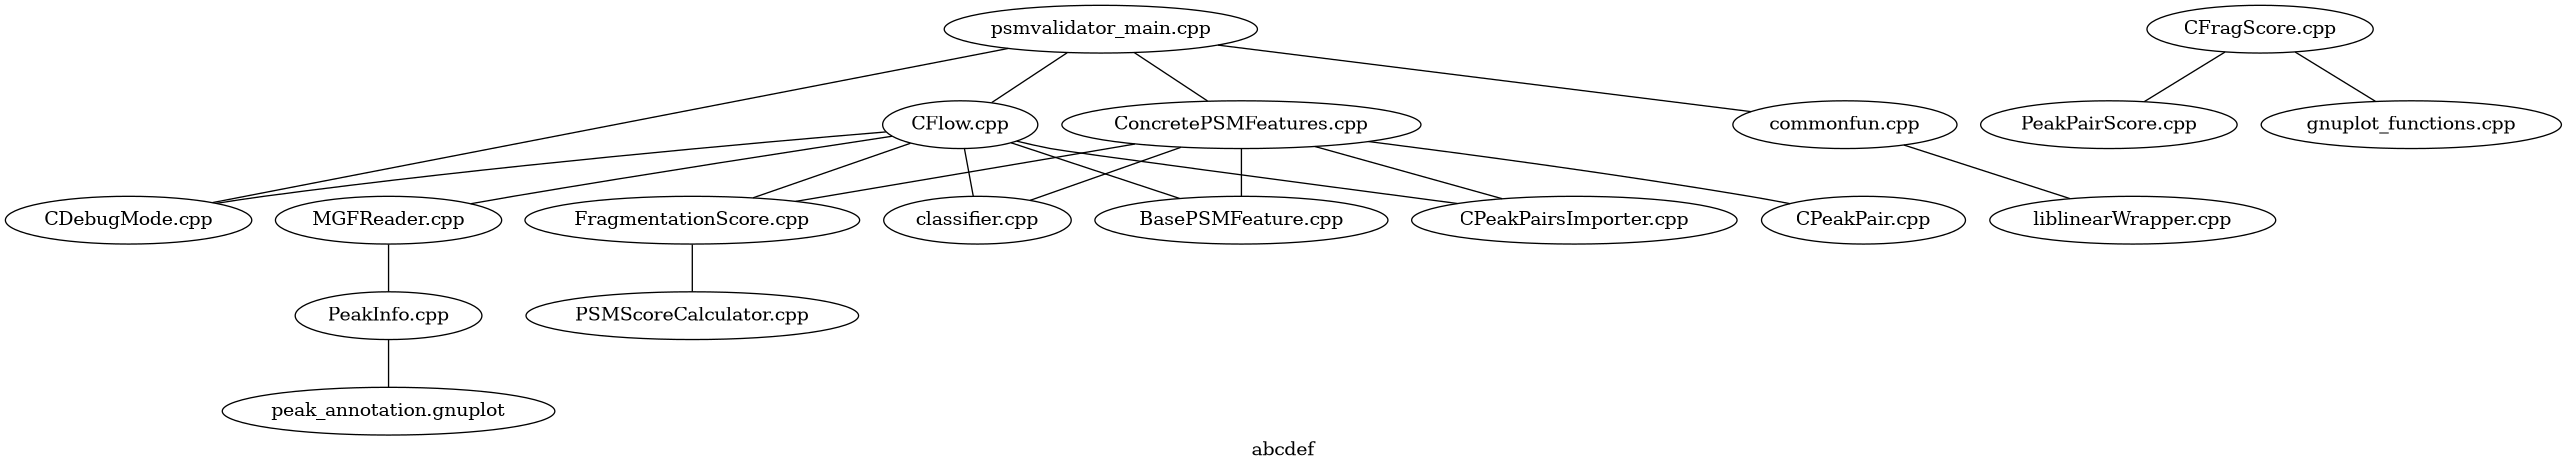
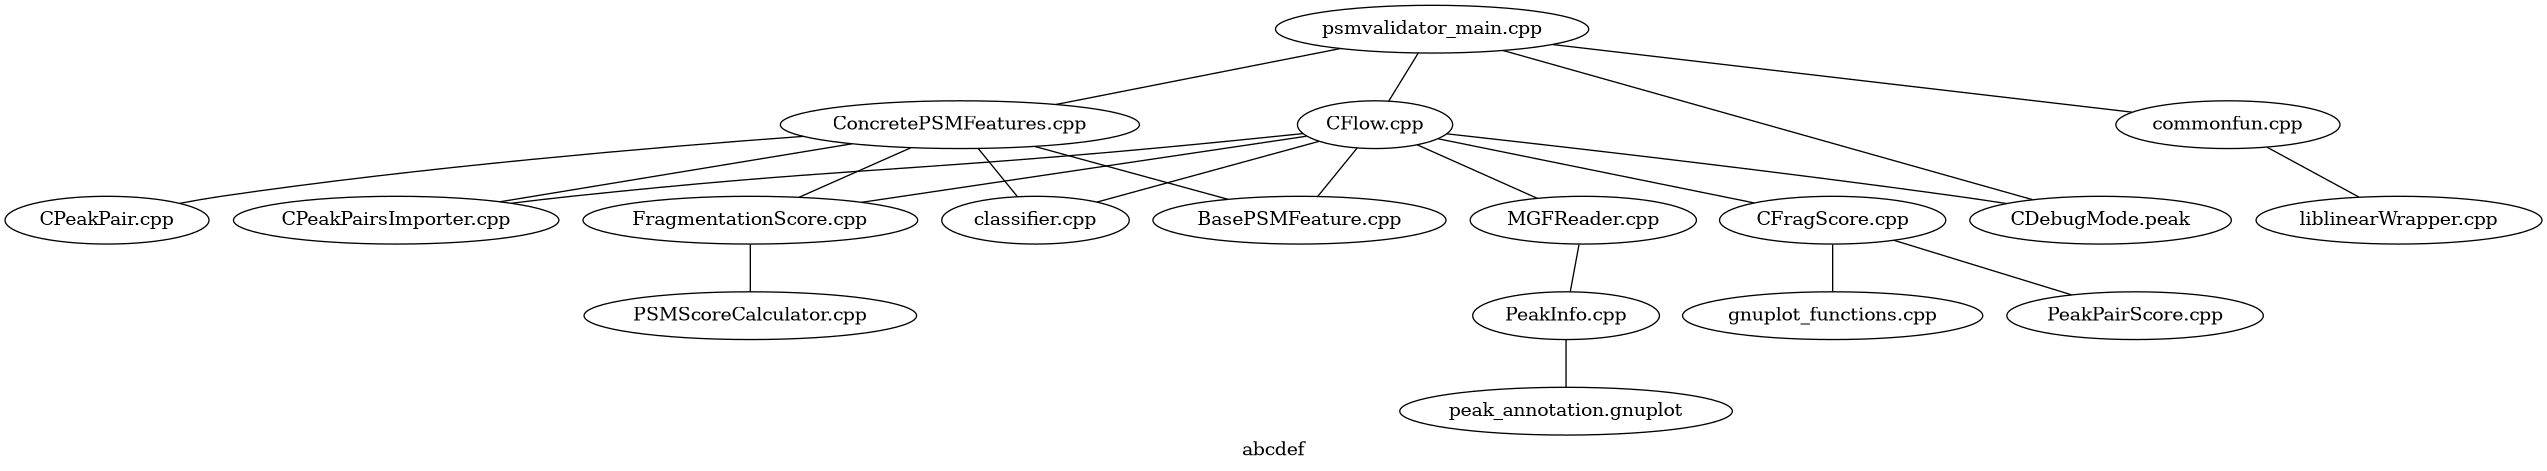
edge "CFlow.cpp" -- "CFragScore.cpp": added
node "CDebugMode.cpp": label "CDebugMode.cpp" -> "CDebugMode.peak"
